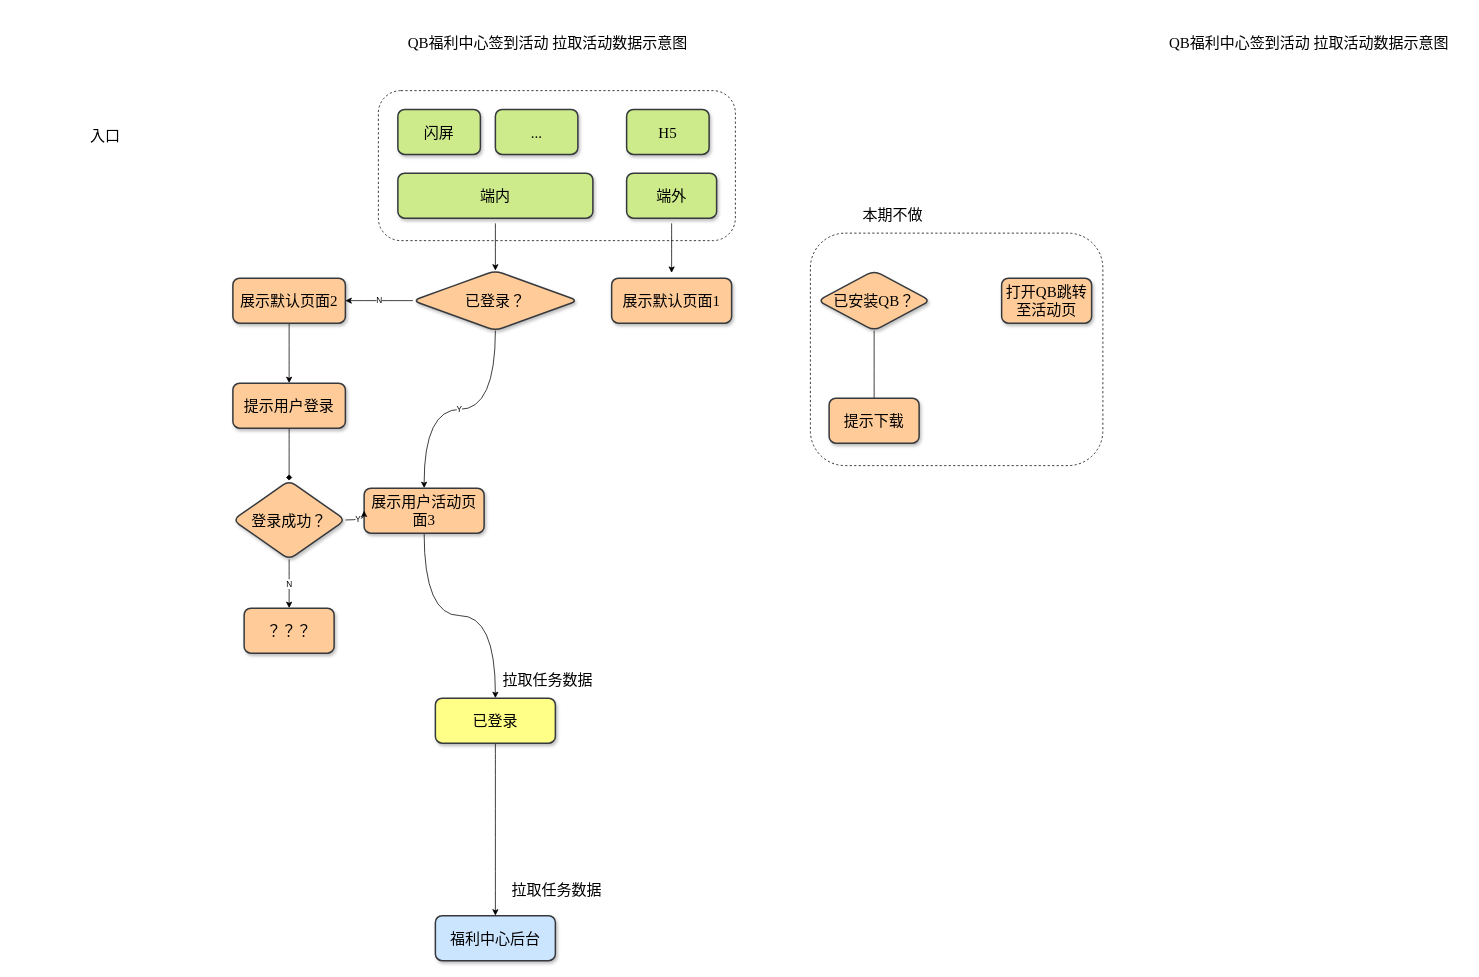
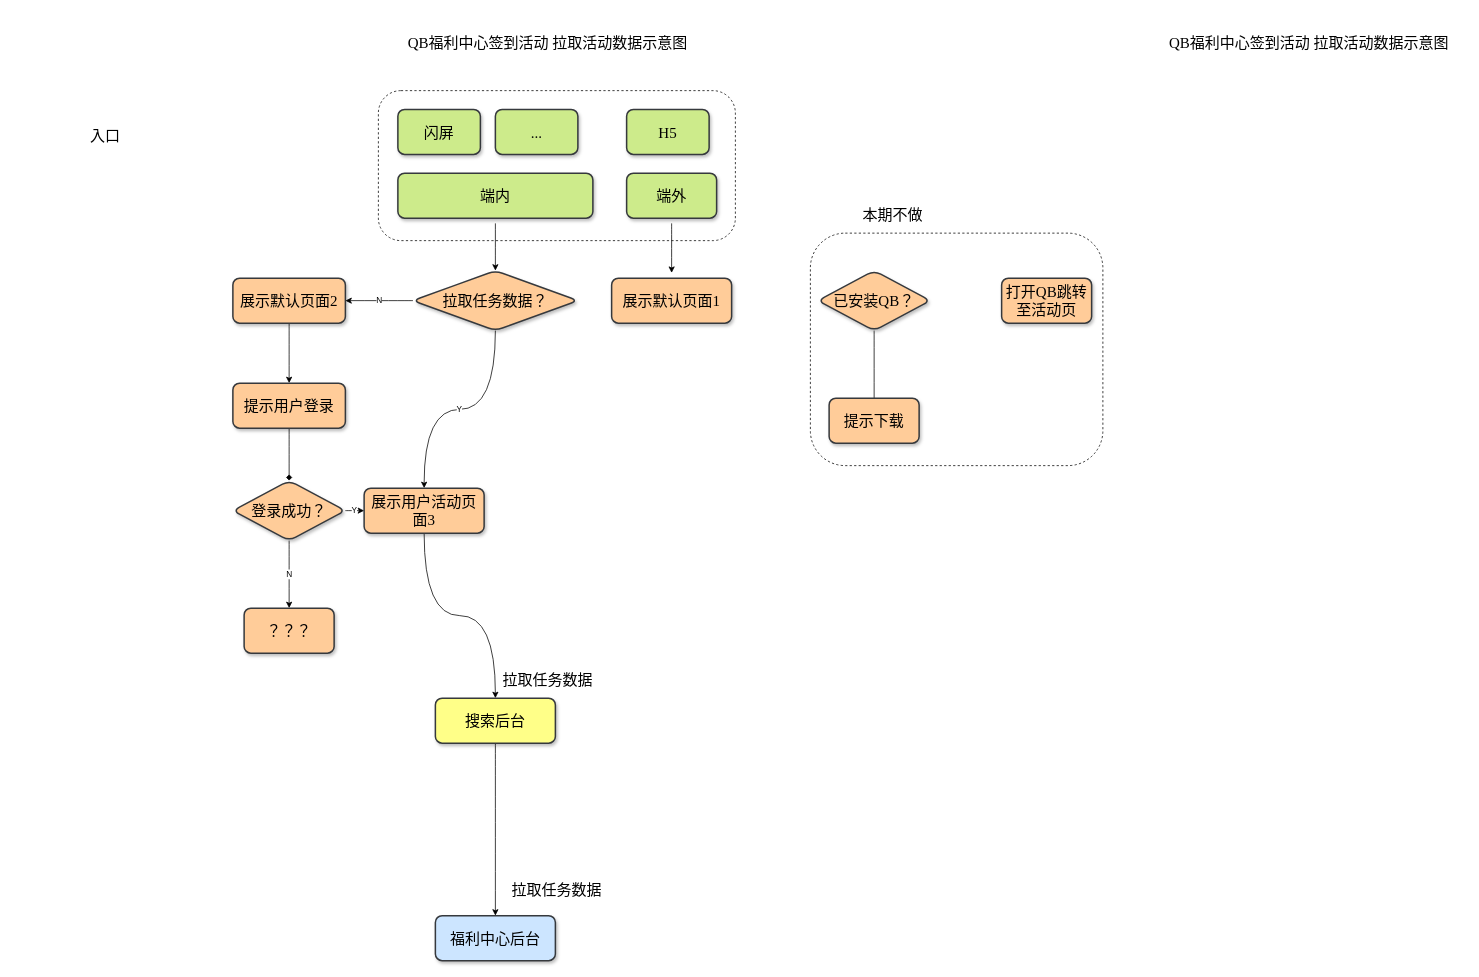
node "已登录？": label "已登录？" -> "拉取任务数据？"
node "登录成功？": size 113x79 -> 113x60
node "已登录": label "已登录" -> "搜索后台"
